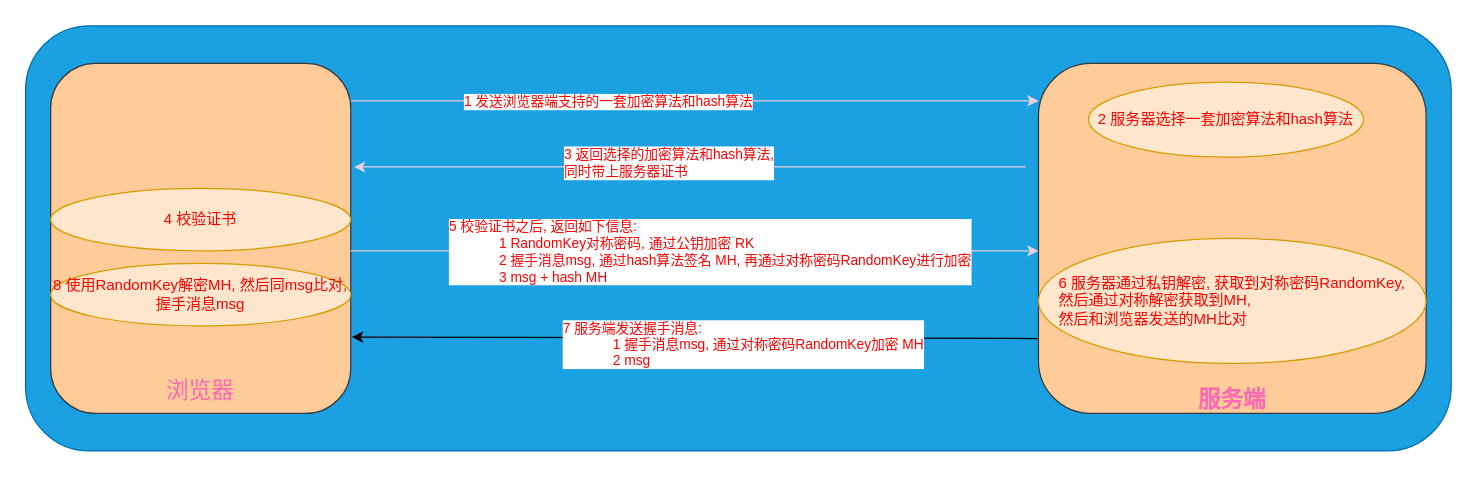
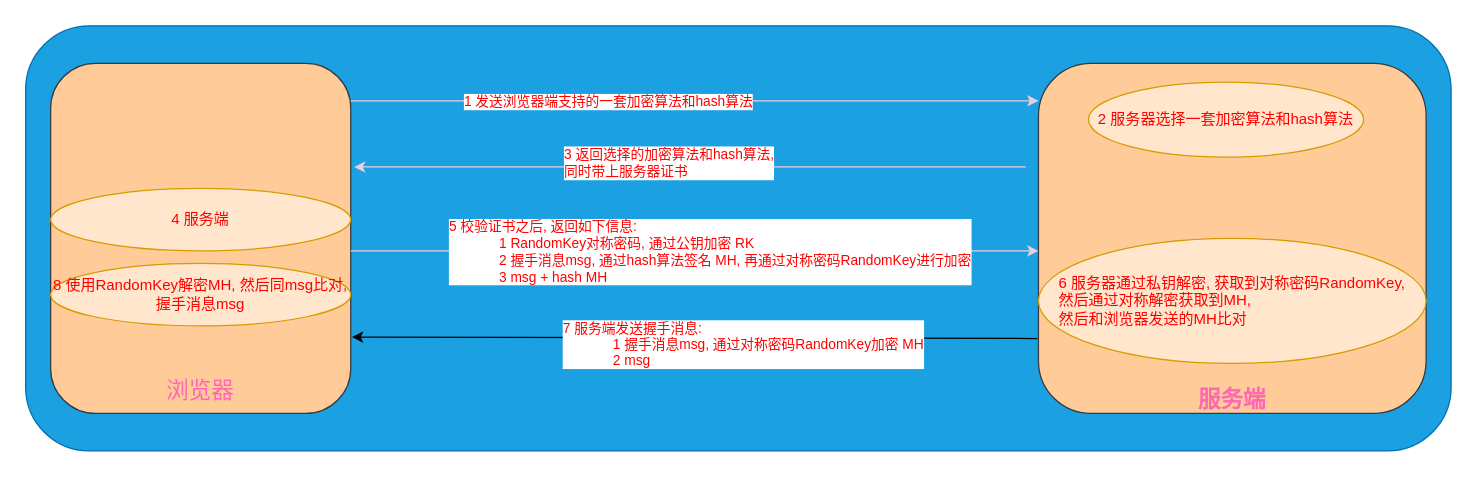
node "4 校验证书": label "4 校验证书" -> "4 服务端"
